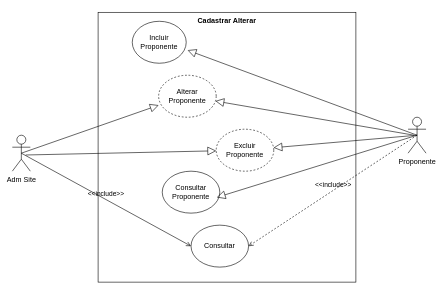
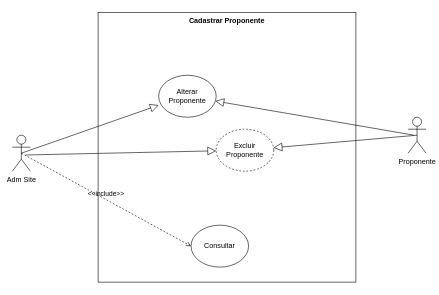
node "Cadastrar Alterar": label "Cadastrar Alterar" -> "Cadastrar Proponente"
node "Incluir Proponente": removed
edge "Proponente" -> "Incluir Proponente": removed
node "Alterar Proponente": style dashed -> solid
edge "Proponente" -> "Consultar Proponente": removed
node "Consultar Proponente": removed
edge "Proponente" -> "Consultar": removed, label "<<include>>"
edge "Adm Site" -> "Consultar": style solid -> dashed
